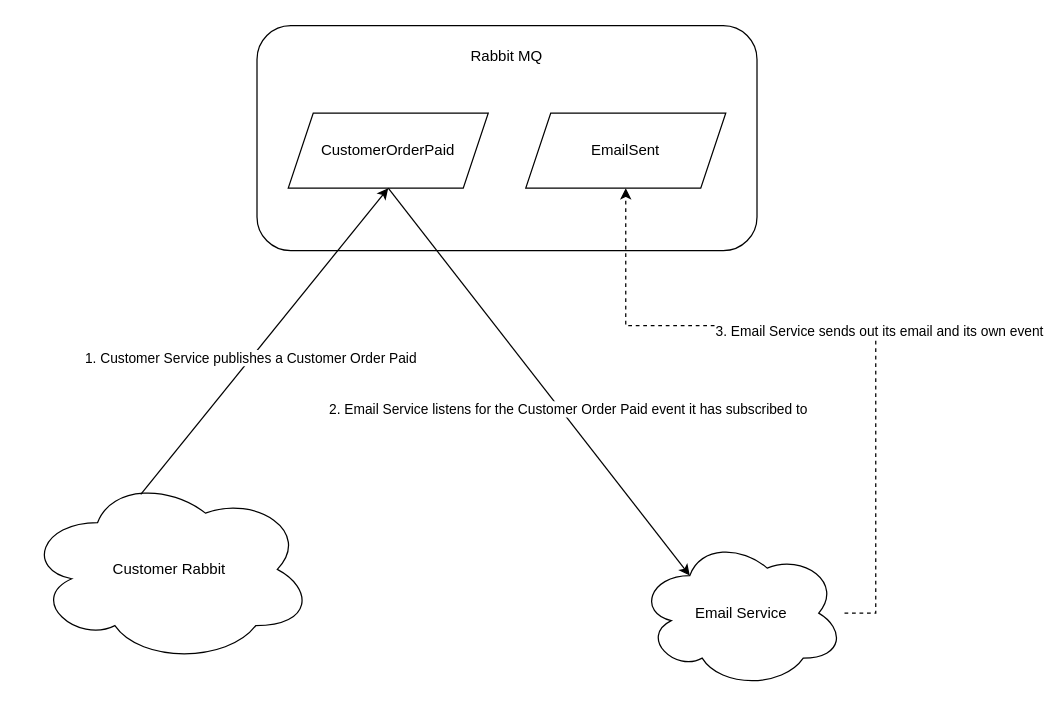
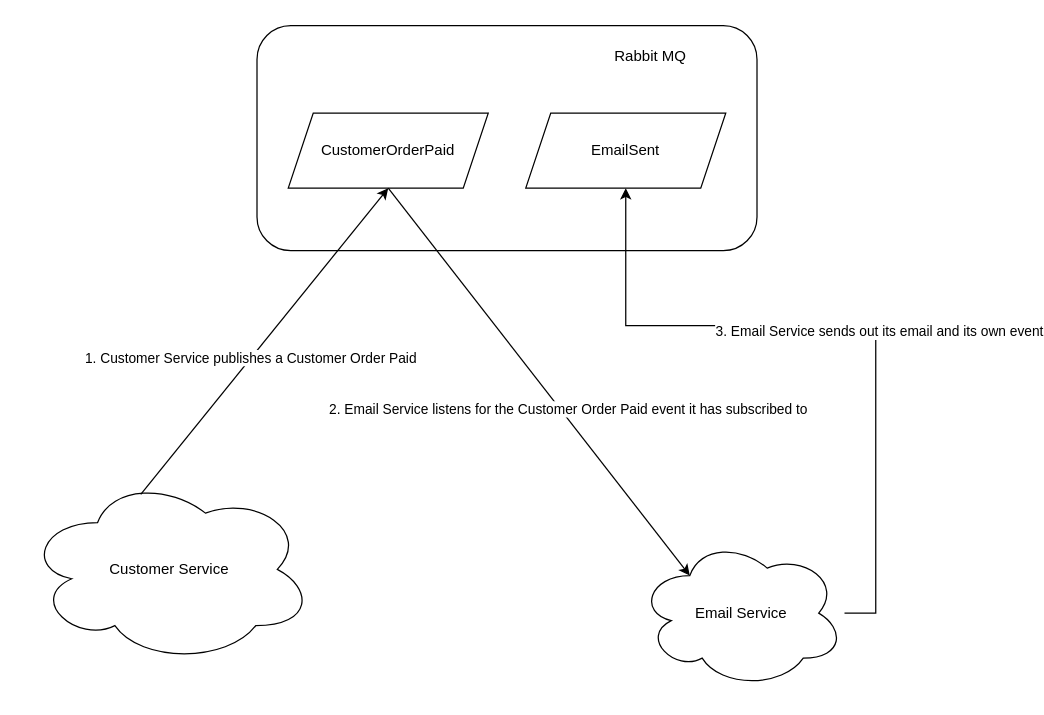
node "Rabbit MQ": moved (507, 57) -> (651, 57)
edge "Email Service" -> "EmailSent": style dashed -> solid
node "Customer Rabbit": label "Customer Rabbit" -> "Customer Service"
